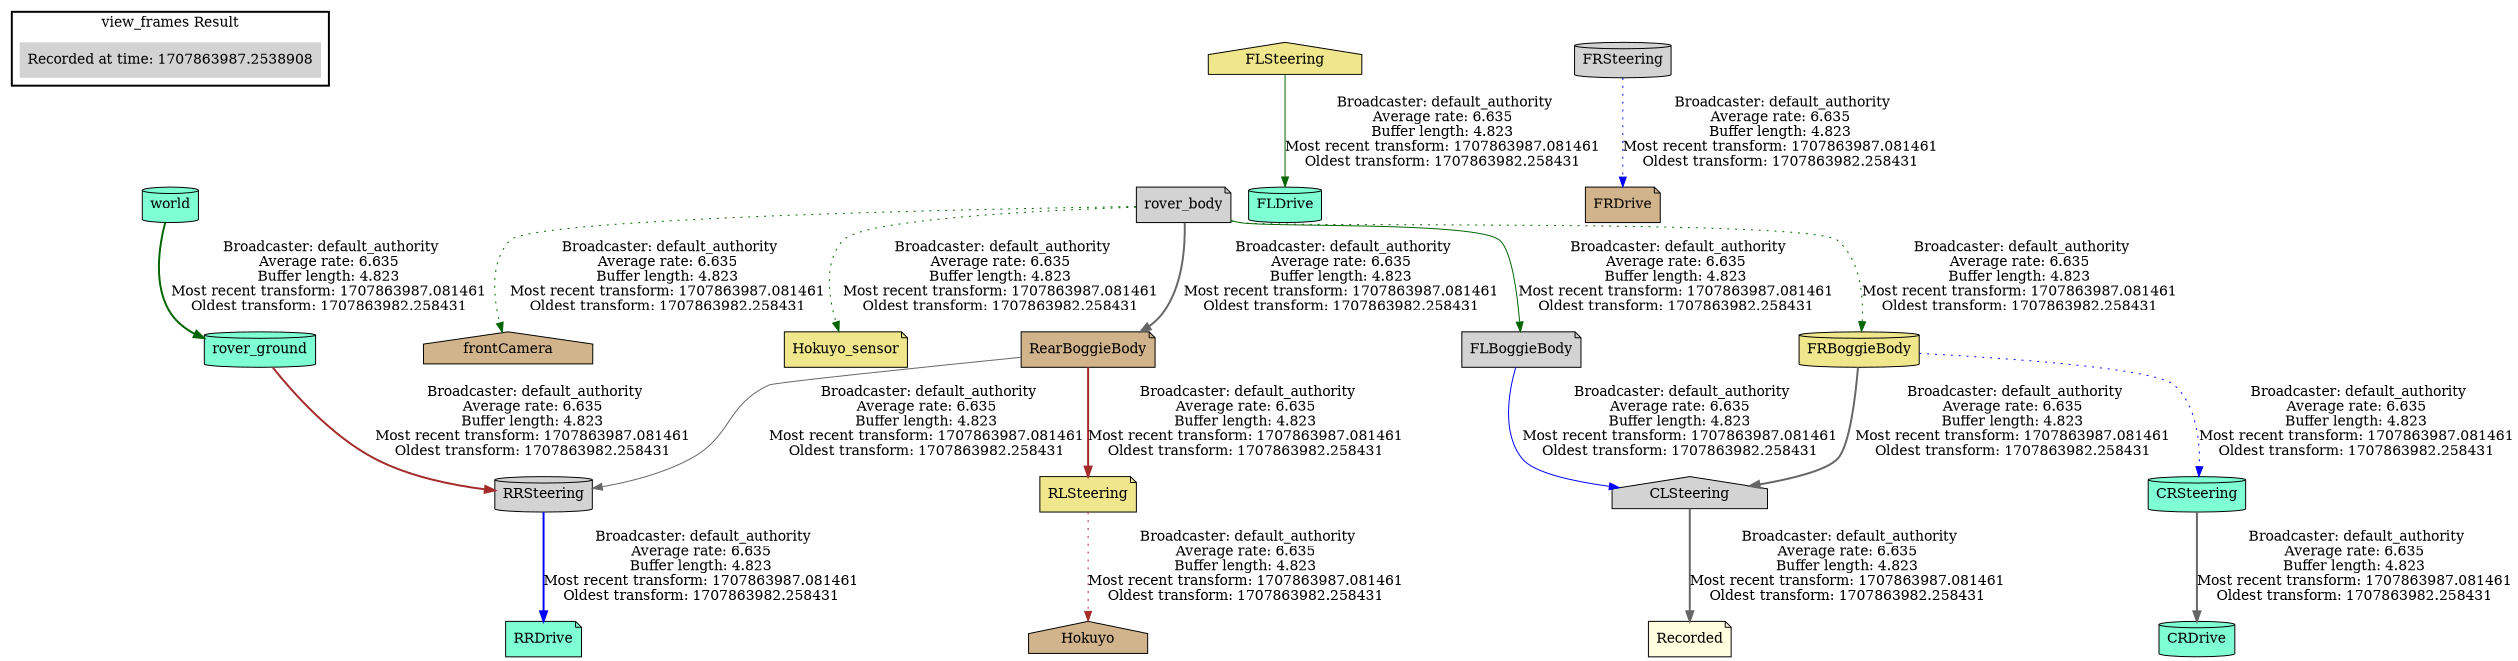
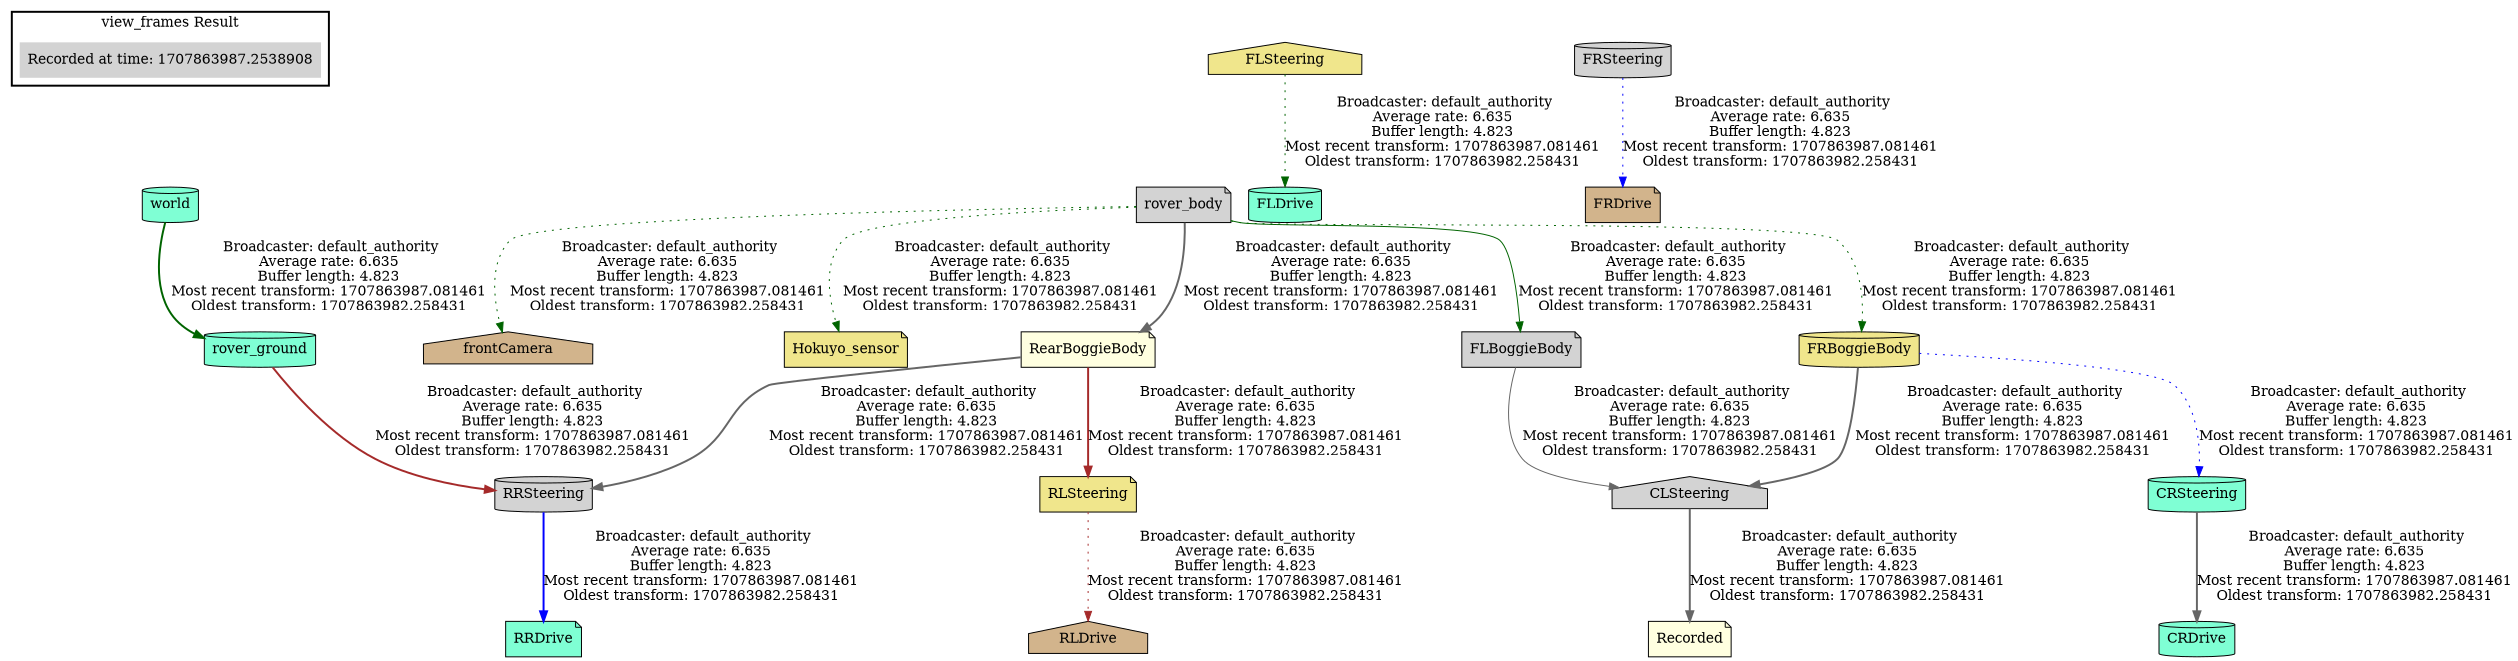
edge "FLSteering" -> "FLDrive": style solid -> dotted
node "RearBoggieBody": fillcolor tan -> lightyellow
edge "RearBoggieBody" -> "RRSteering": style solid -> bold
edge "FLBoggieBody" -> "CLSteering": color blue -> gray40
node "Hokuyo": label "Hokuyo" -> "RLDrive"
